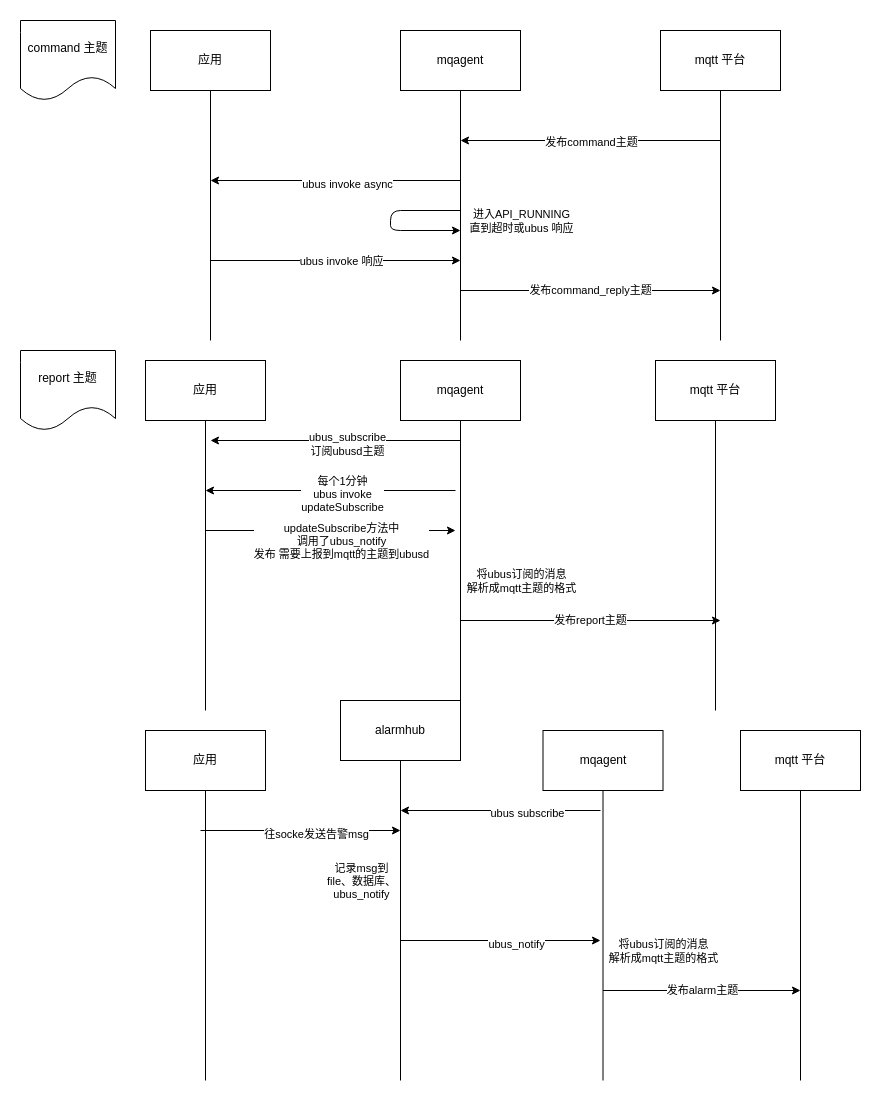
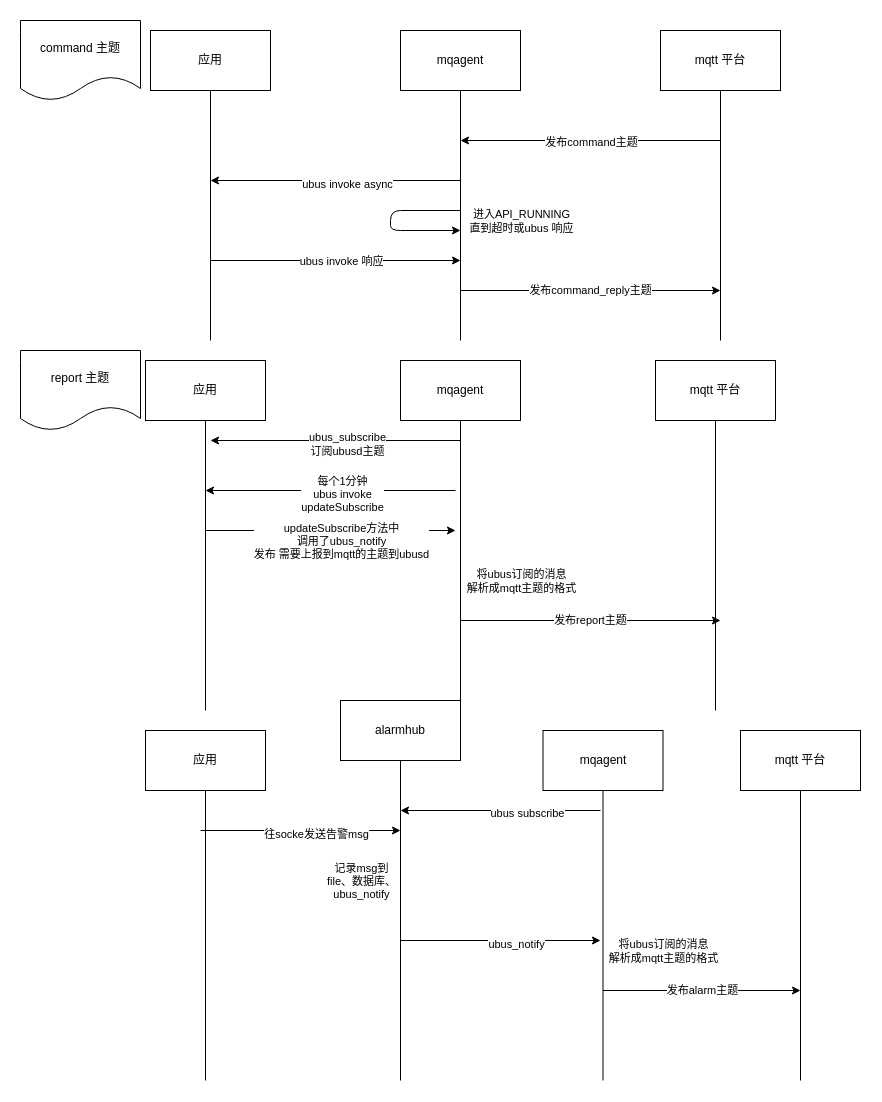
node "command 主题": size 95x80 -> 120x80
node "report 主题": size 95x80 -> 120x80
